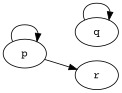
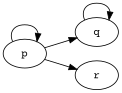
edge "p" -> "q": added
